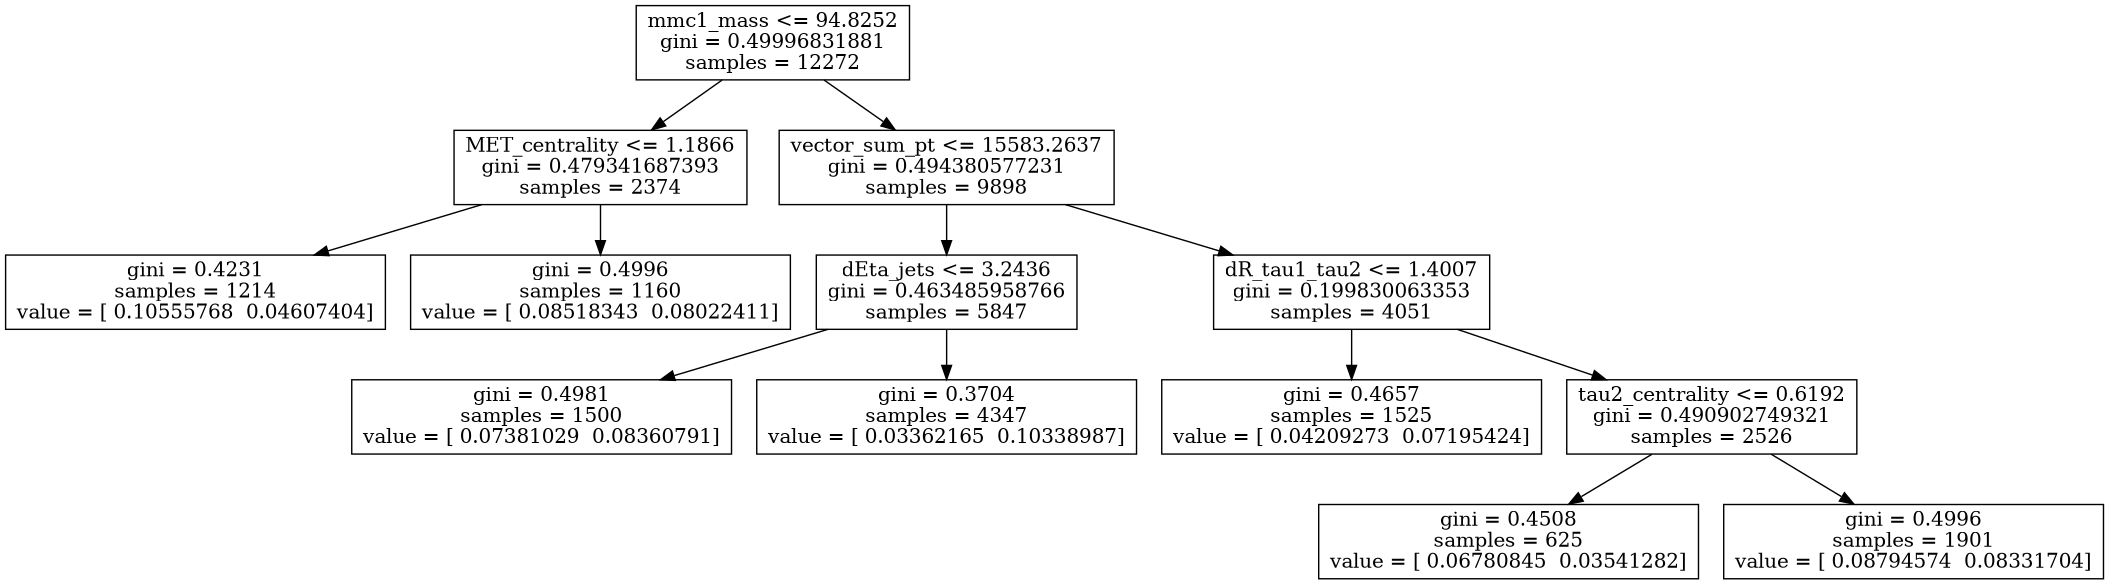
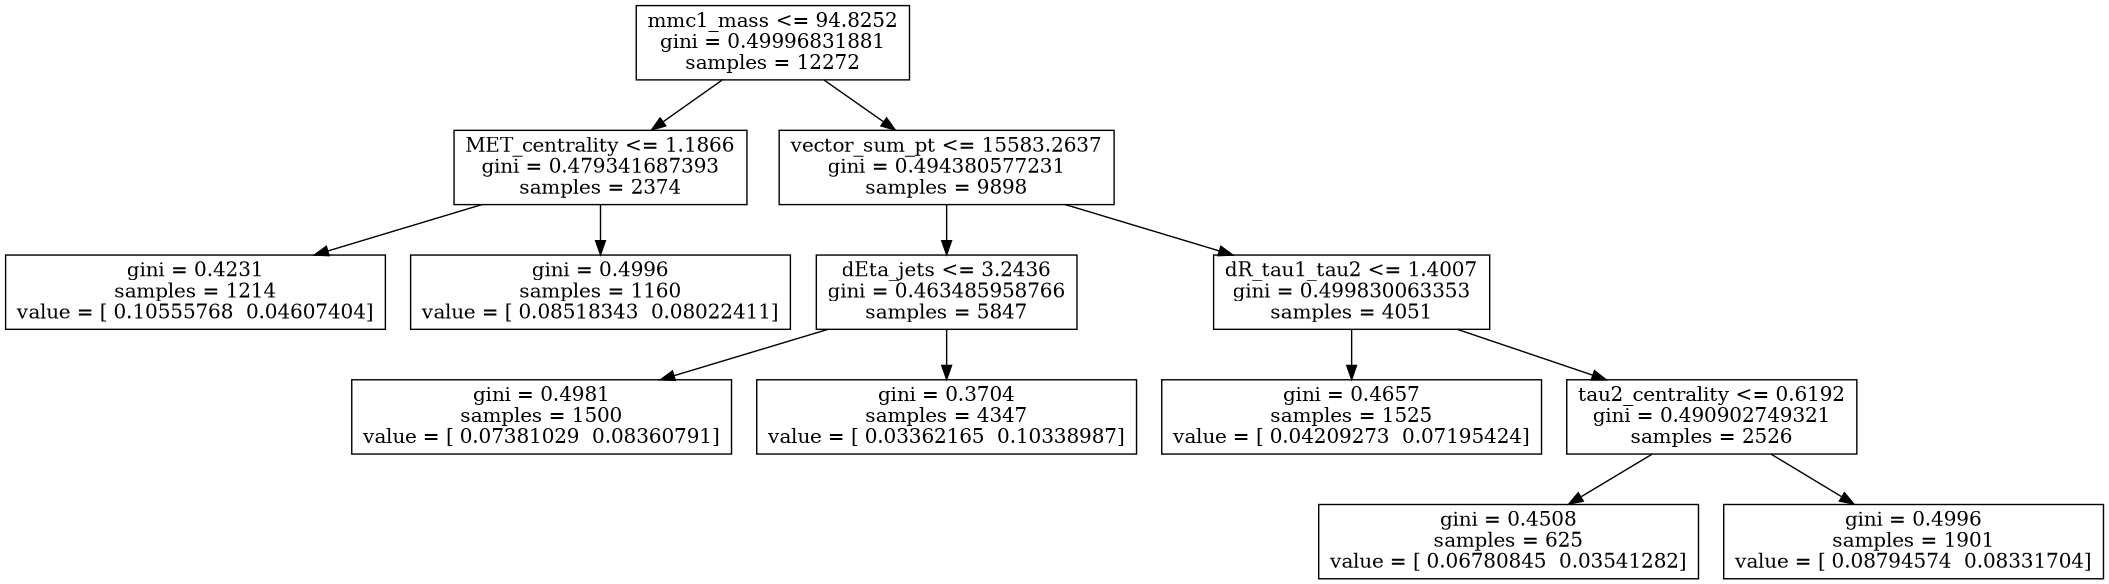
node "dR_tau1_tau2 <= 1.4007 gini = 0.199830063353 samples = 4051": label "dR_tau1_tau2 <= 1.4007 gini = 0.199830063353 samples = 4051" -> "dR_tau1_tau2 <= 1.4007 gini = 0.499830063353 samples = 4051"
